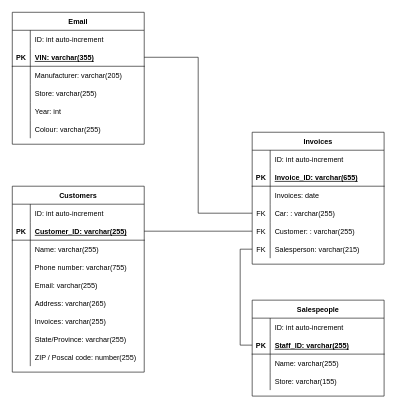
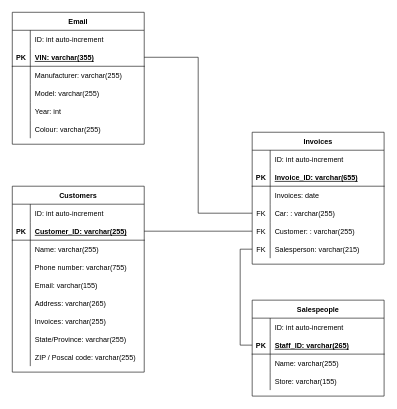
node "Manufacturer: varchar(205)": label "Manufacturer: varchar(205)" -> "Manufacturer: varchar(255)"
node "Store: varchar(255)": label "Store: varchar(255)" -> "Model: varchar(255)"
node "Email: varchar(255)": label "Email: varchar(255)" -> "Email: varchar(155)"
node "Staff_ID: varchar(255)": label "Staff_ID: varchar(255)" -> "Staff_ID: varchar(265)"
node "ZIP / Poscal code: number(255)": label "ZIP / Poscal code: number(255)" -> "ZIP / Poscal code: varchar(255)"
